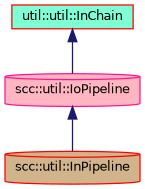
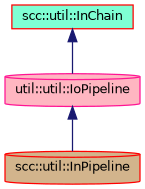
node "util::util::InChain": label "util::util::InChain" -> "scc::util::InChain"
node "scc::util::IoPipeline": label "scc::util::IoPipeline" -> "util::util::IoPipeline"
